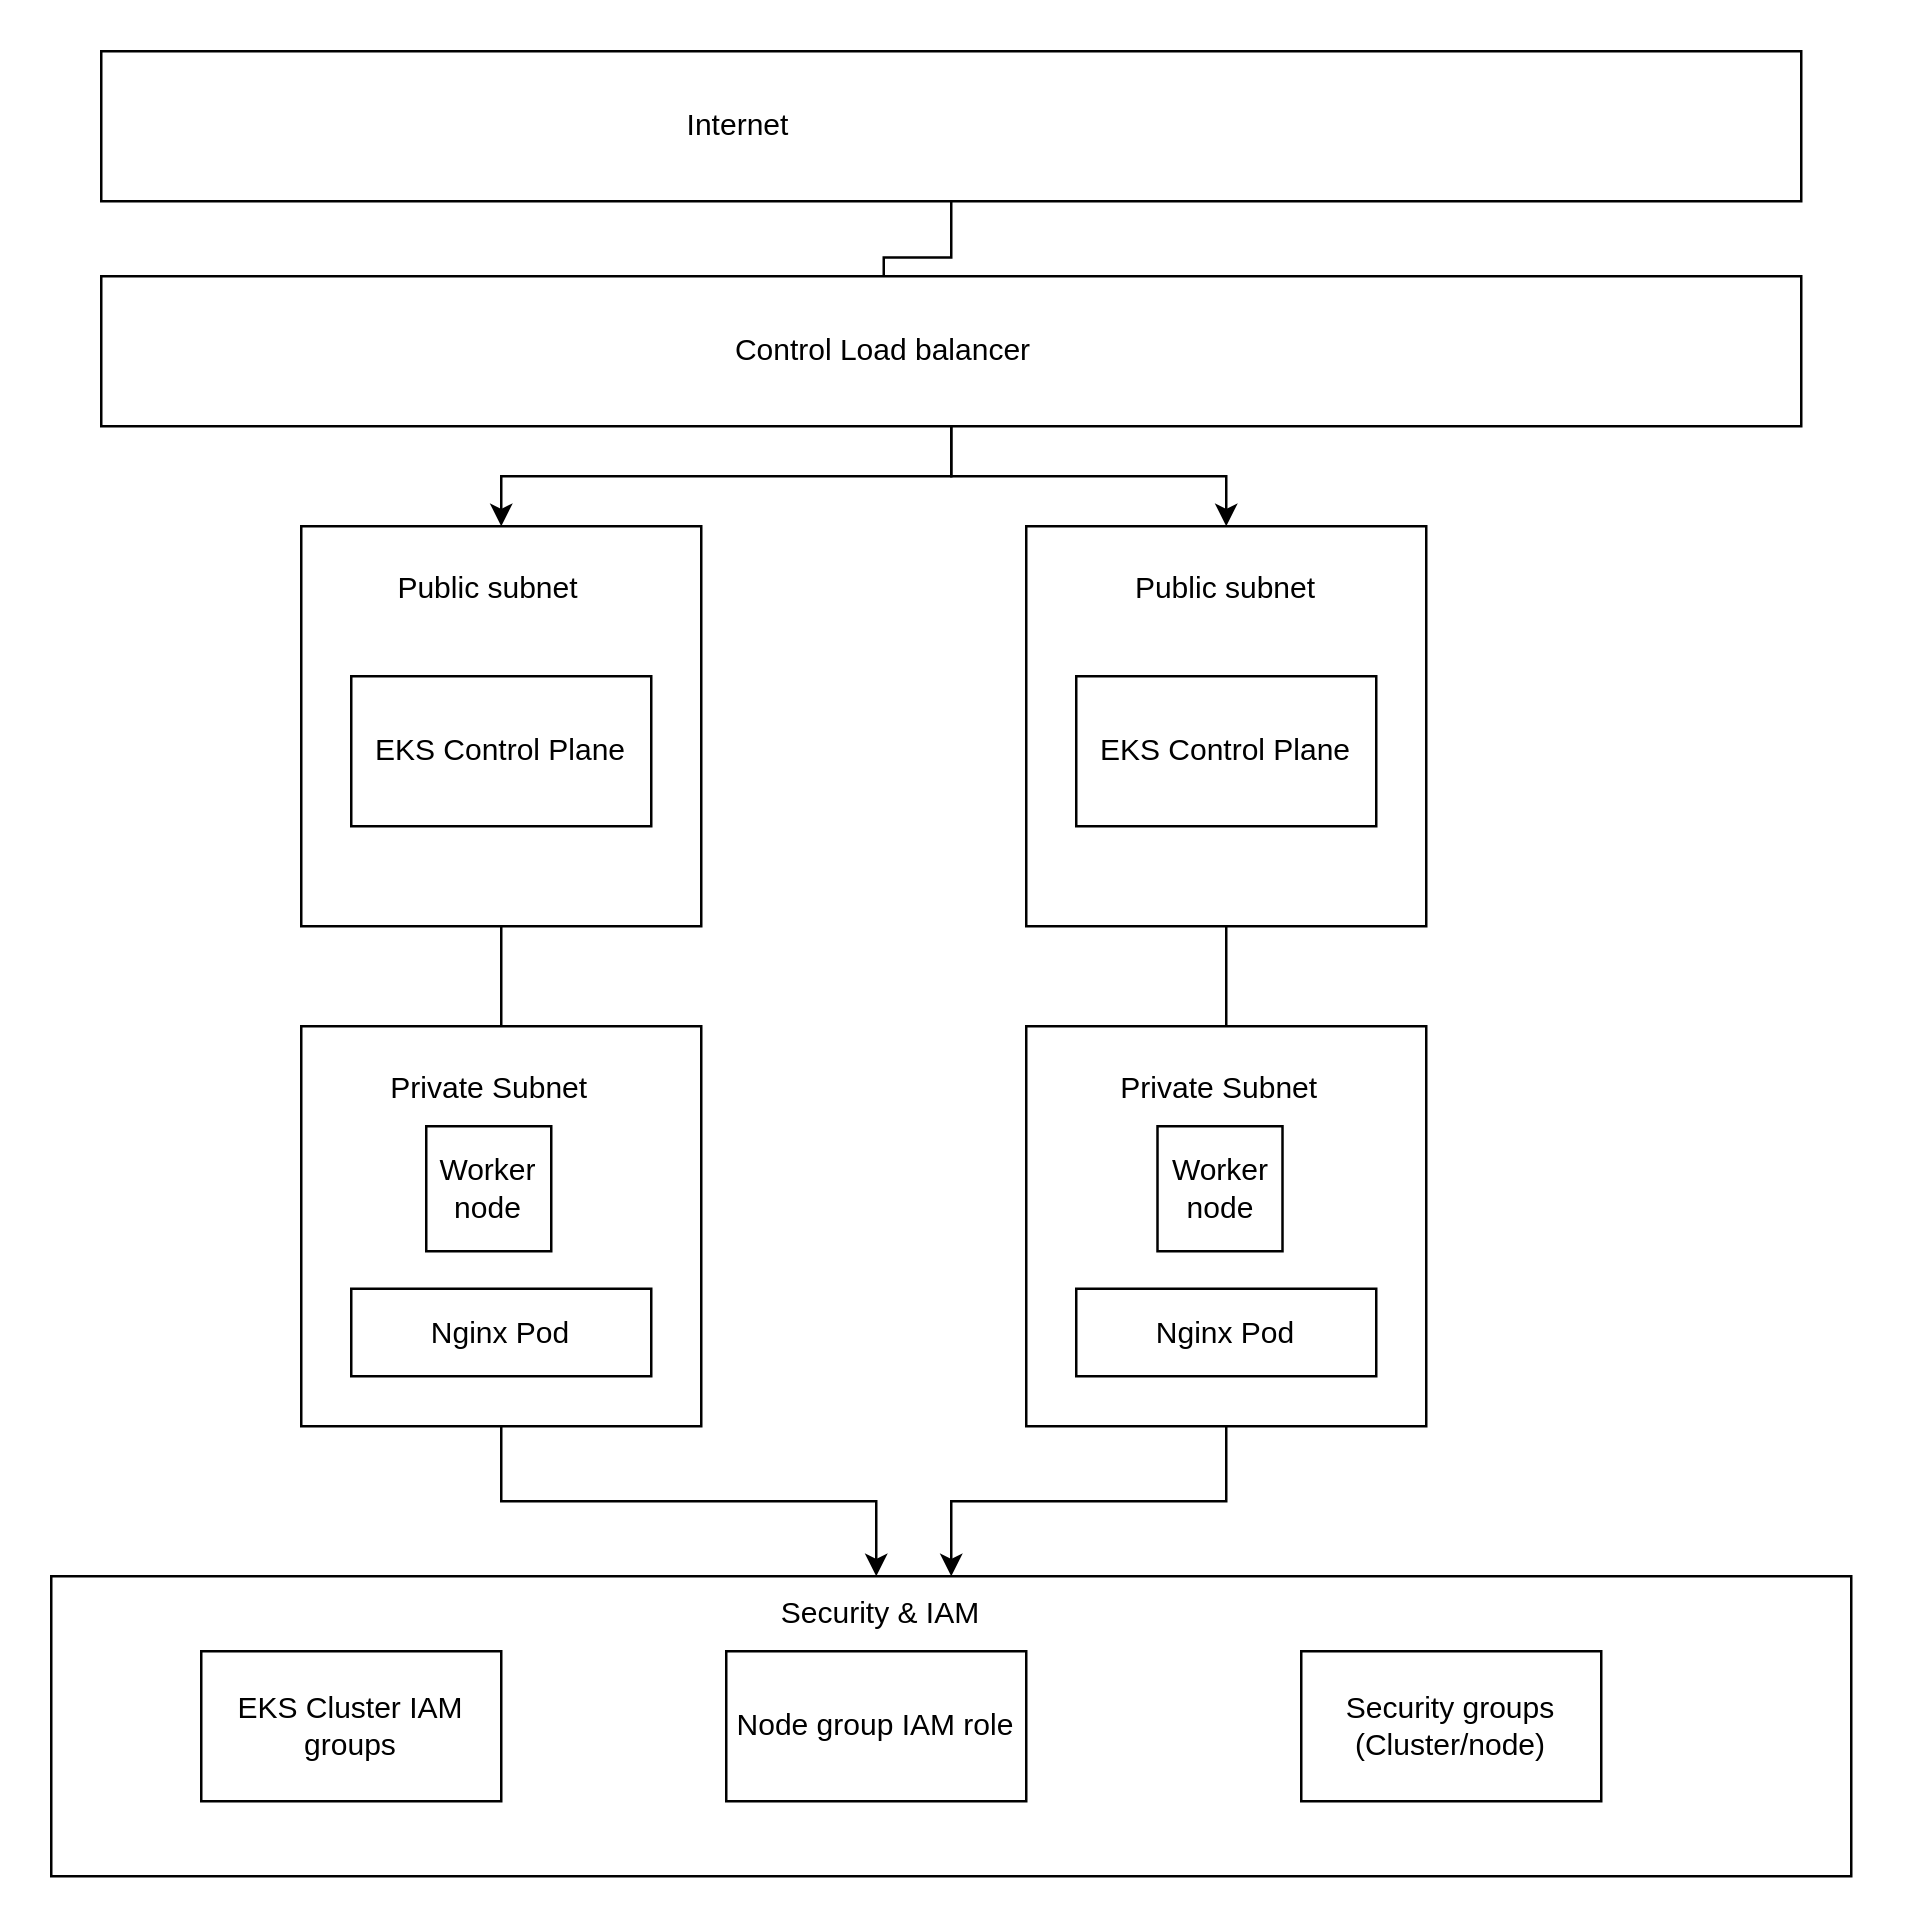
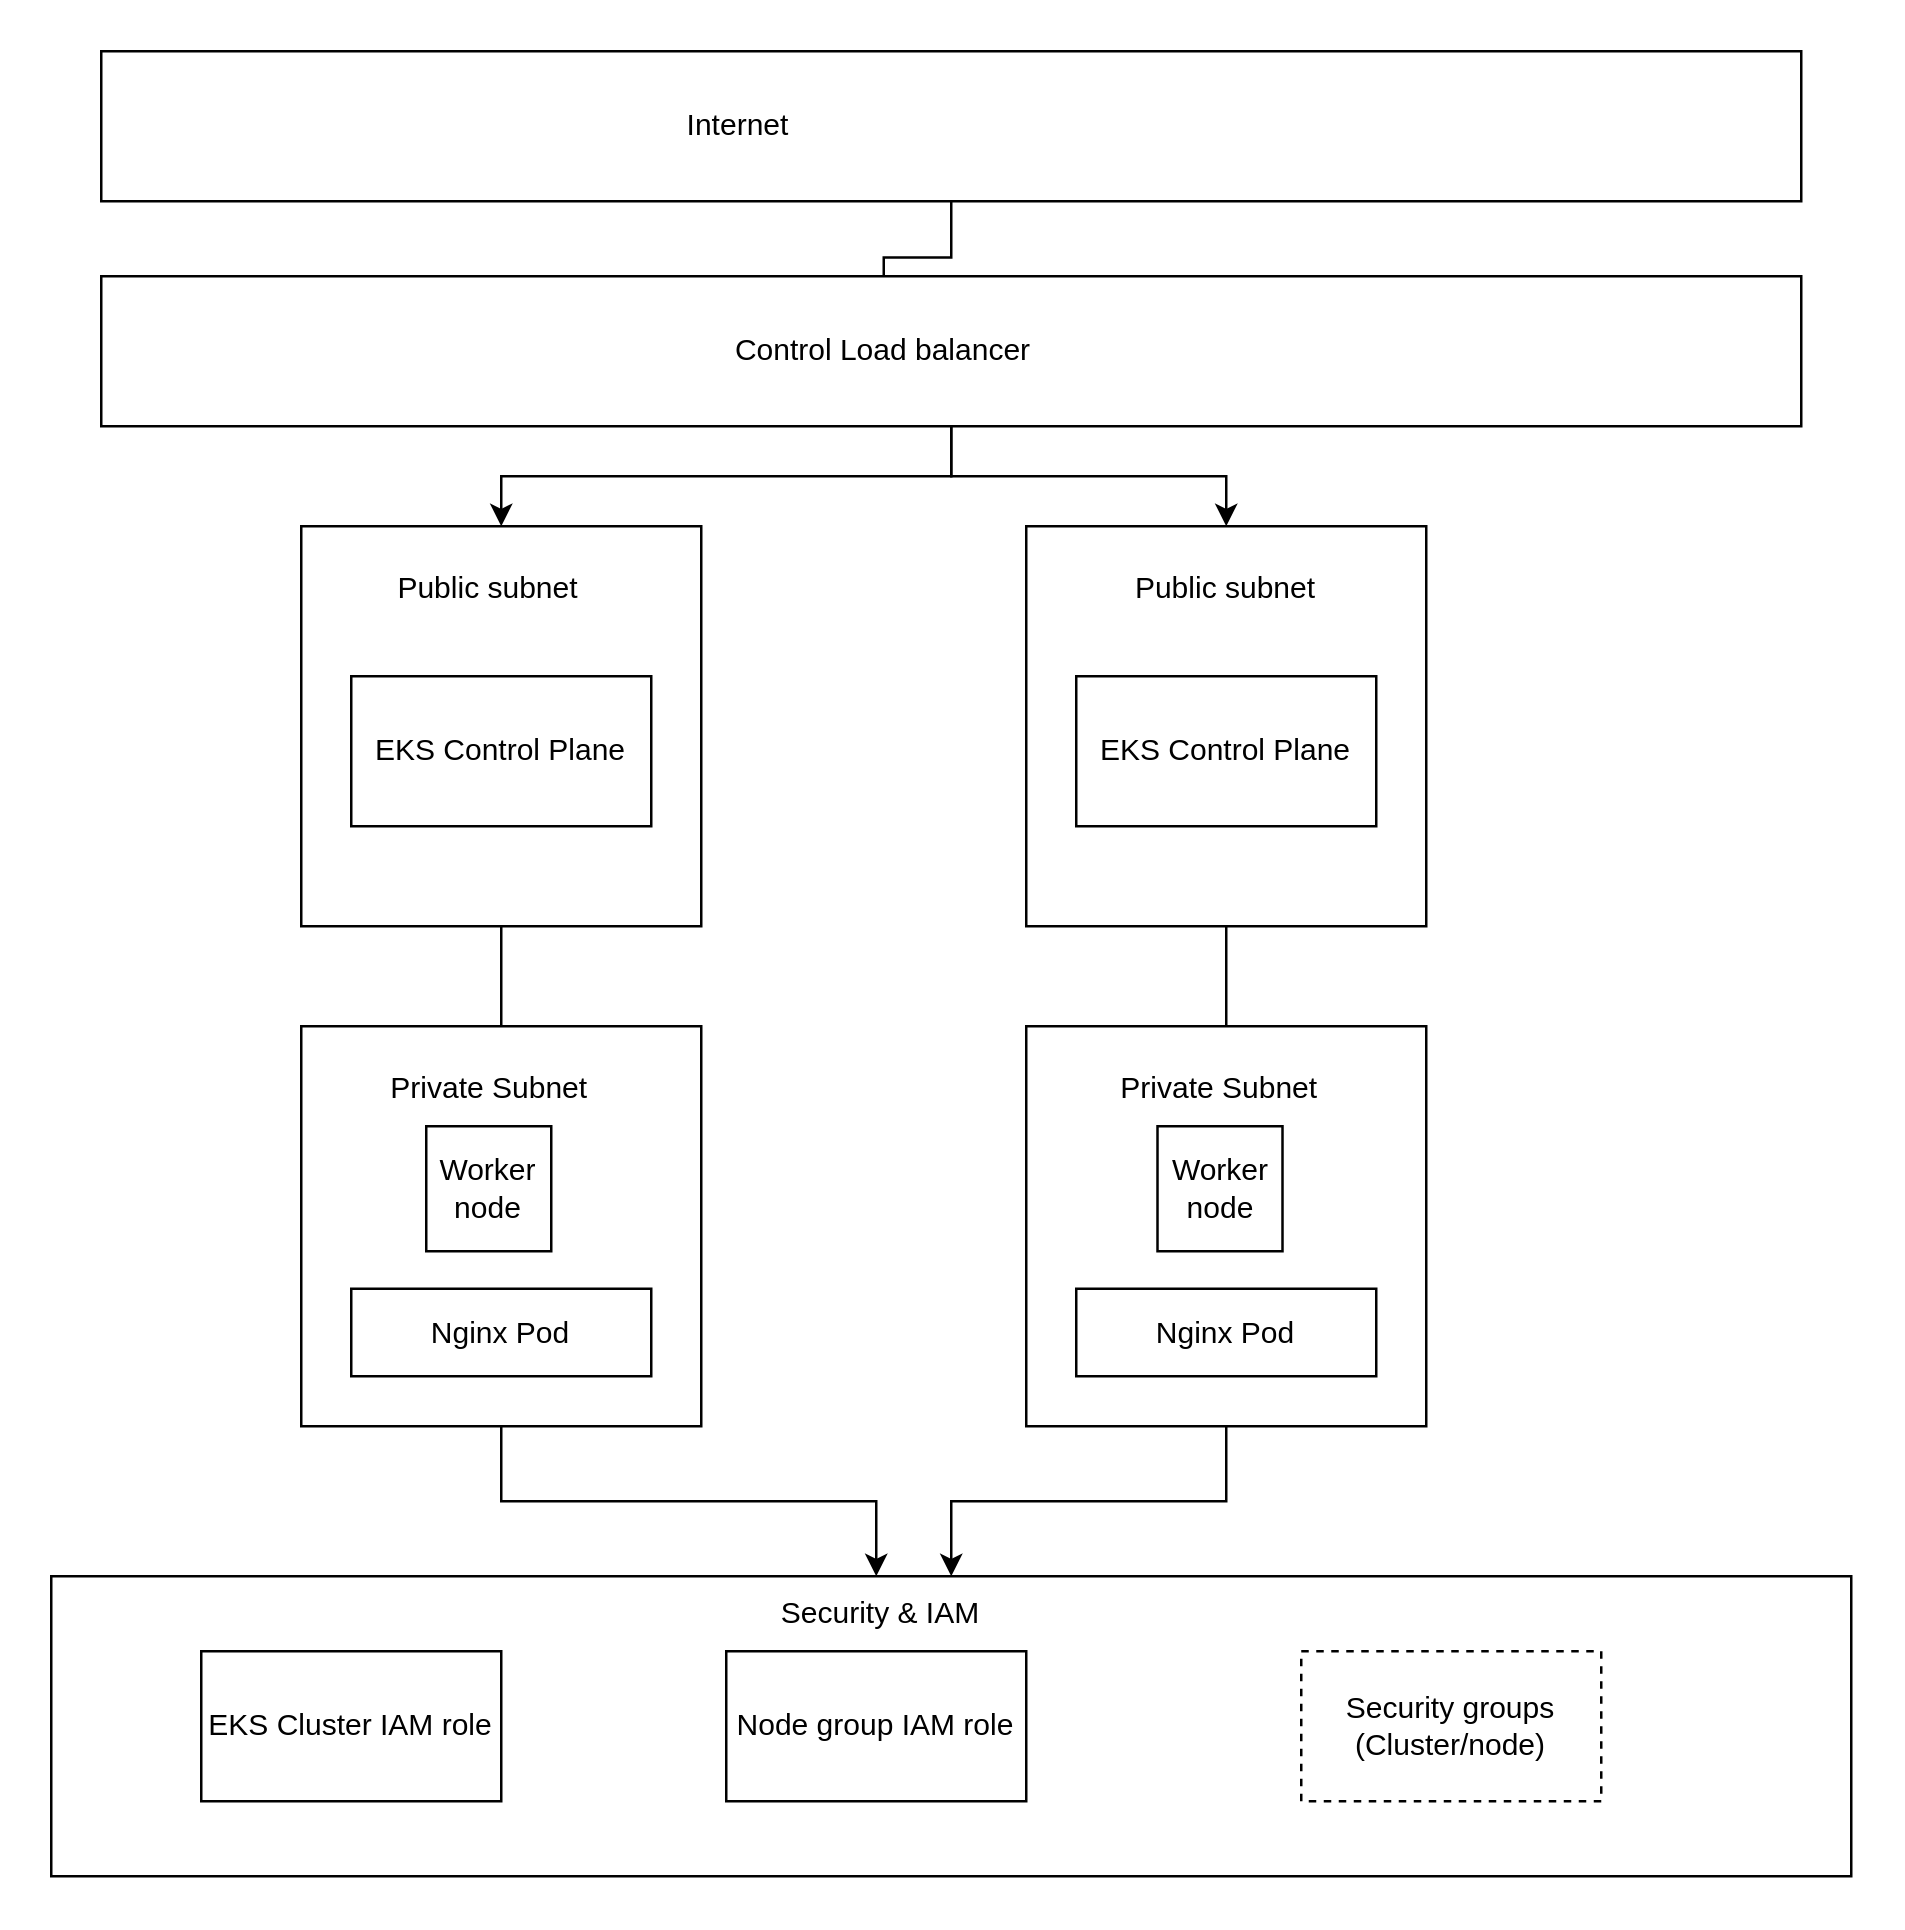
node "EKS Cluster IAM groups": label "EKS Cluster IAM groups" -> "EKS Cluster IAM role"
node "Security groups (Cluster/node)": style solid -> dashed
